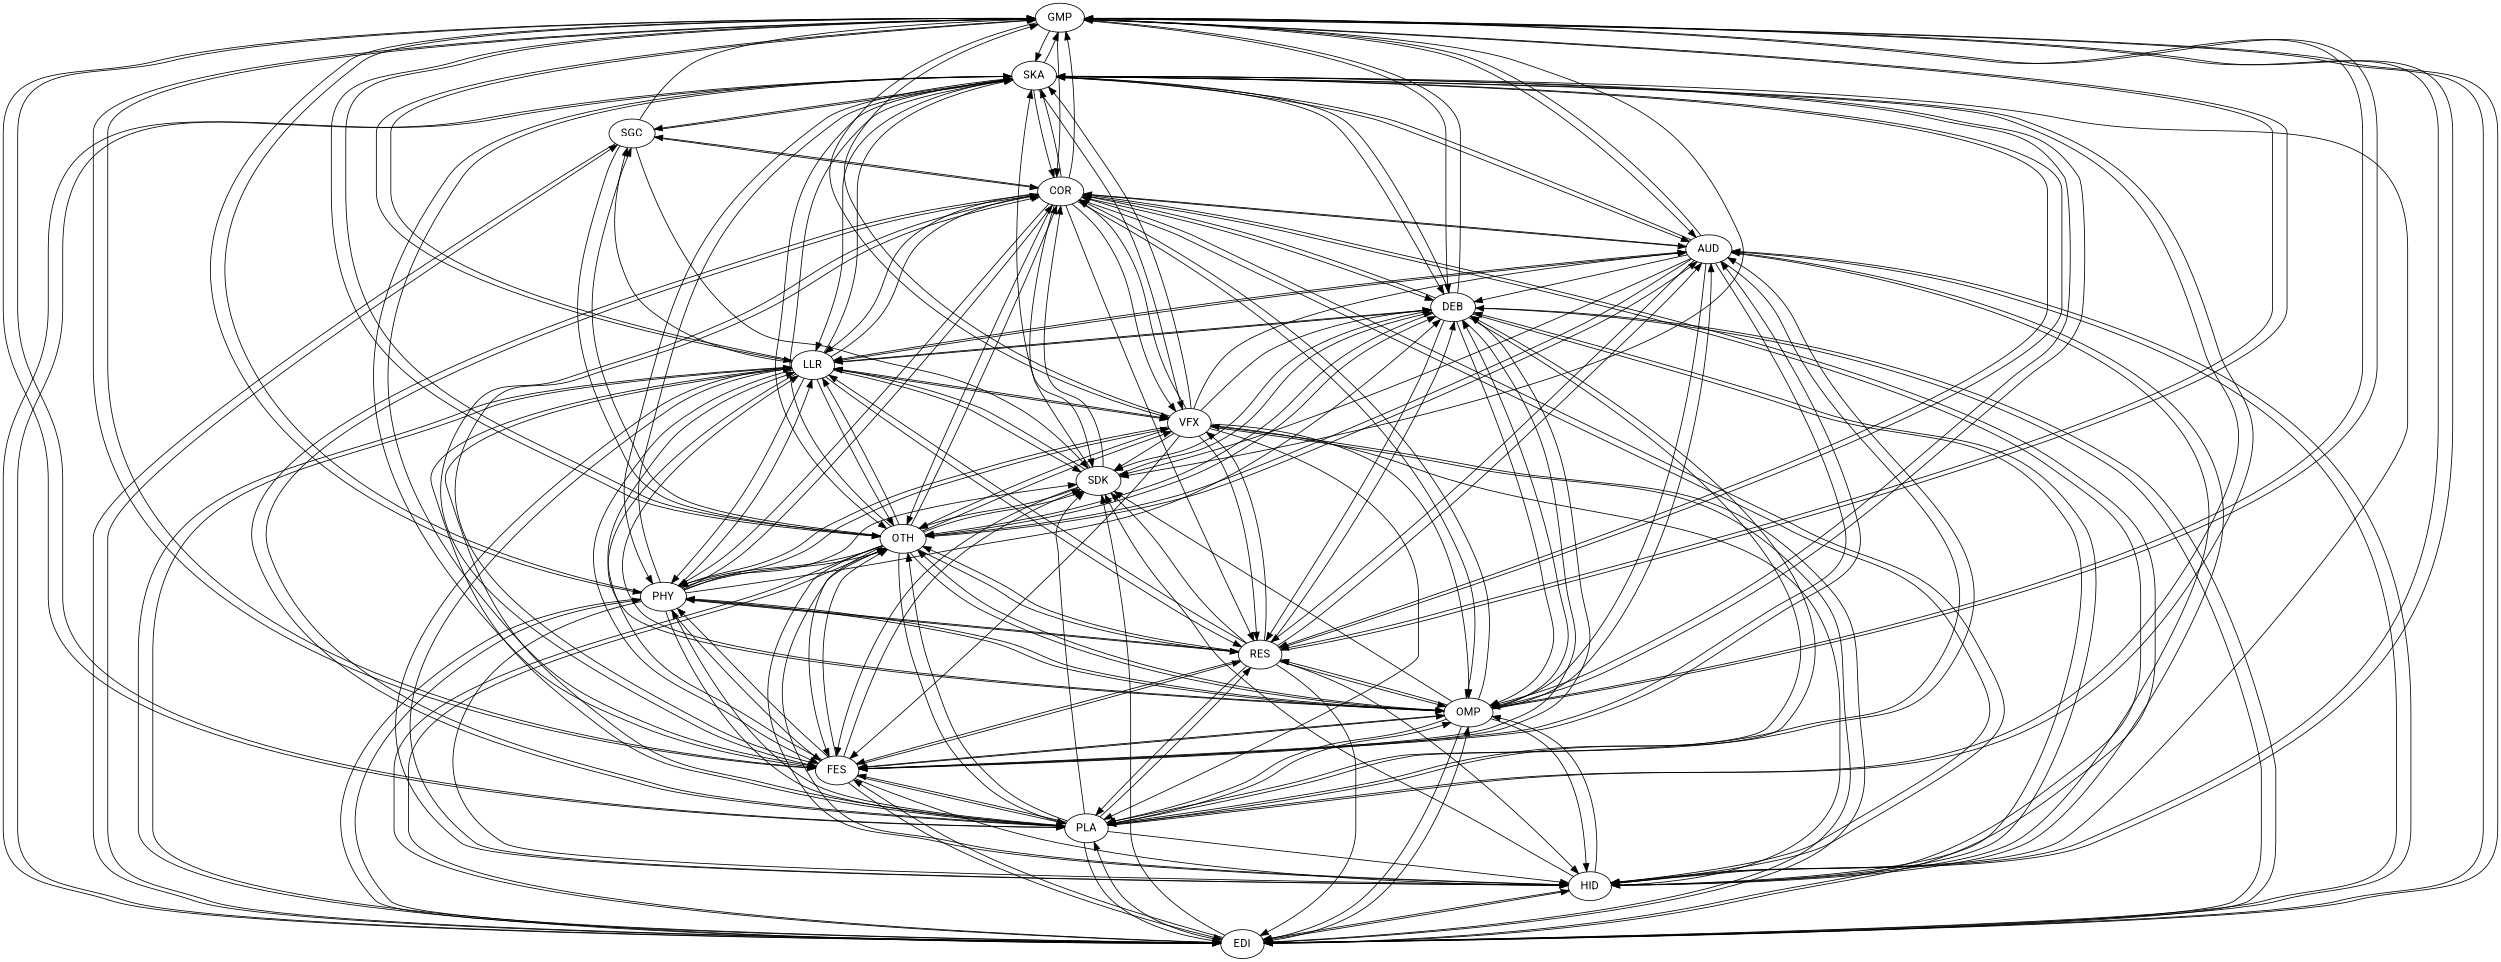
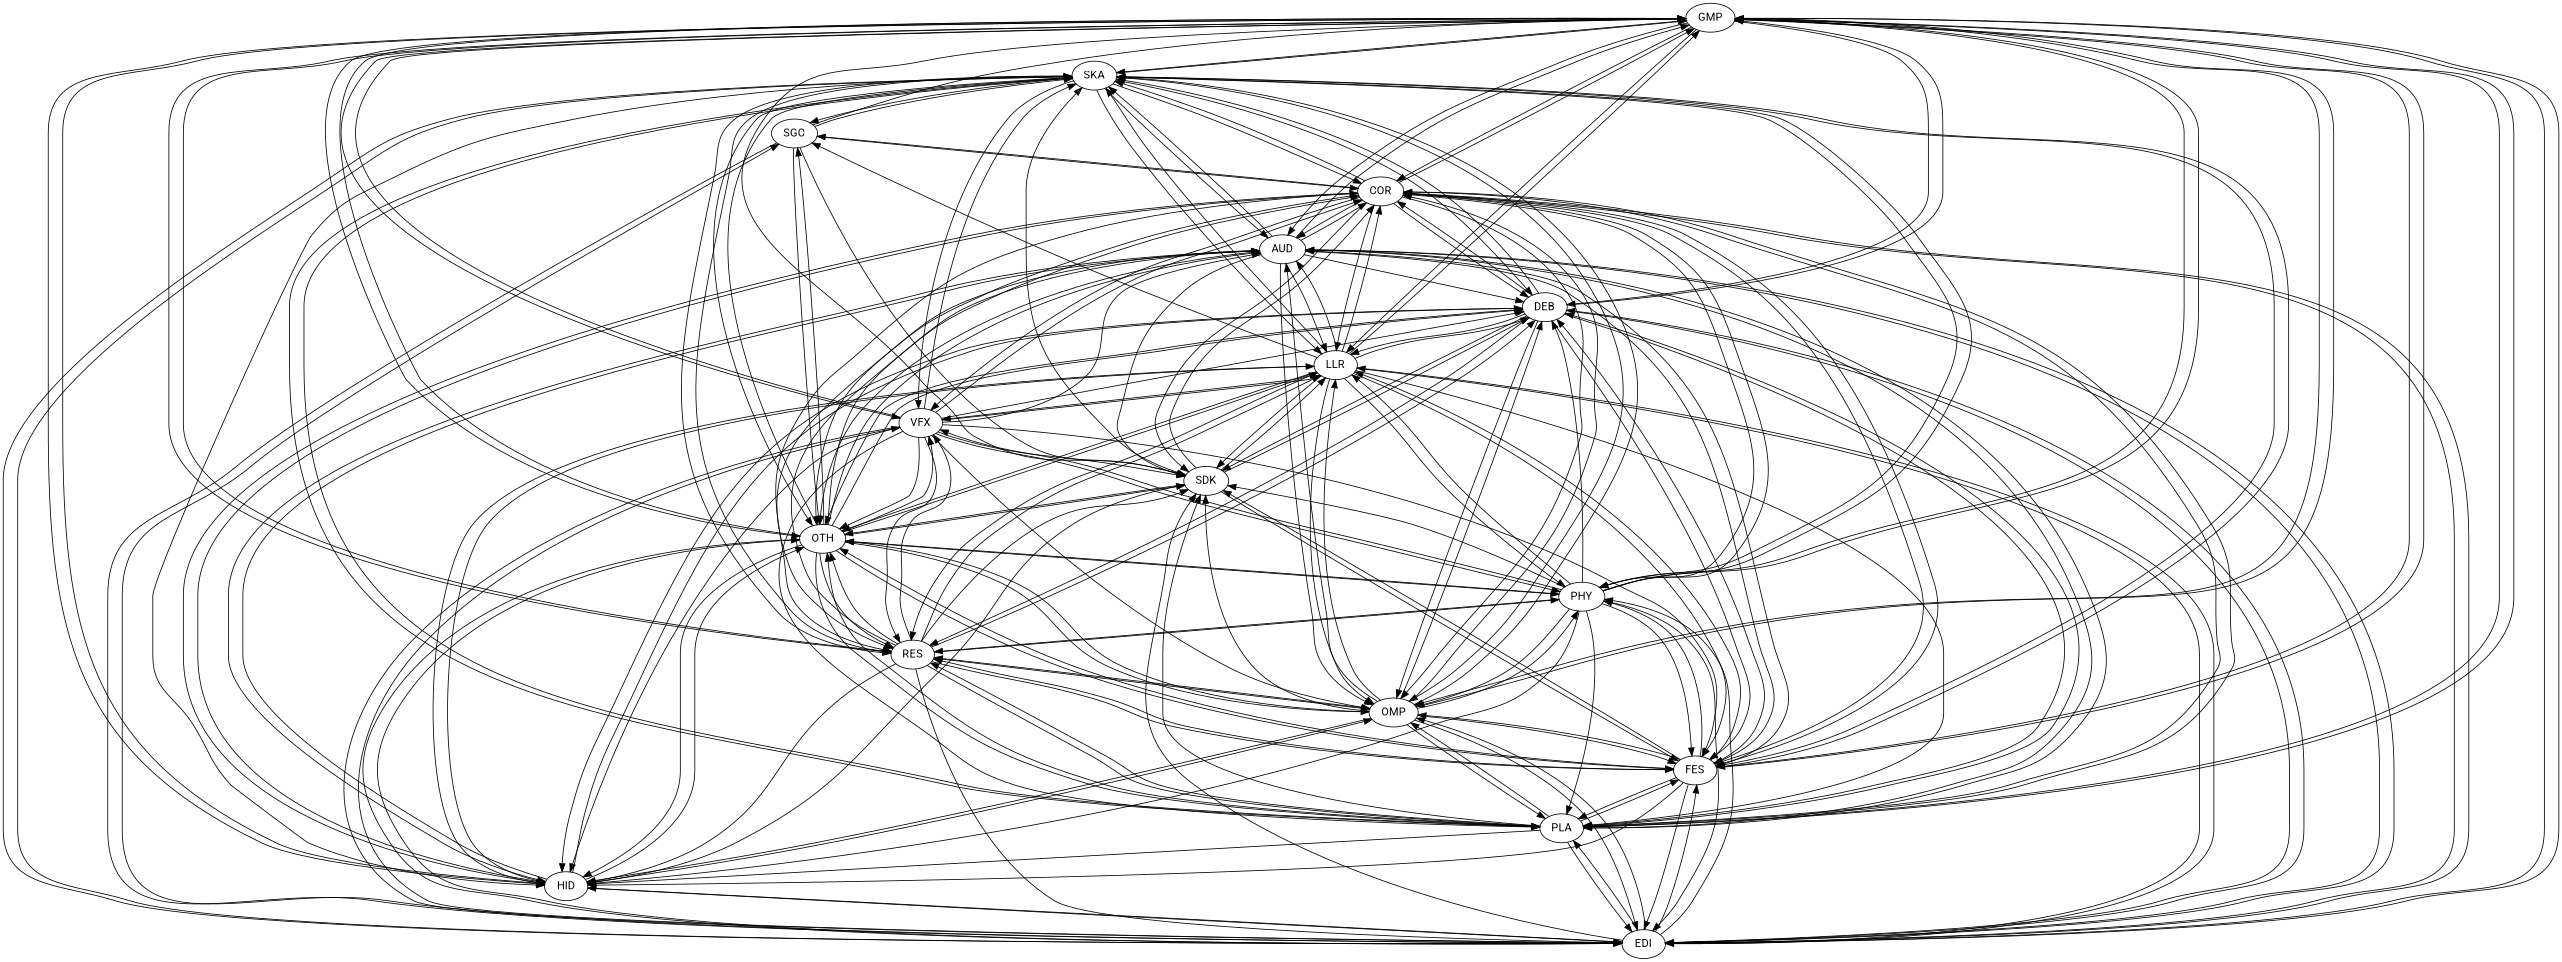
edge "PLA" -> "LLR": removed
edge "PLA" -> "PHY": removed
